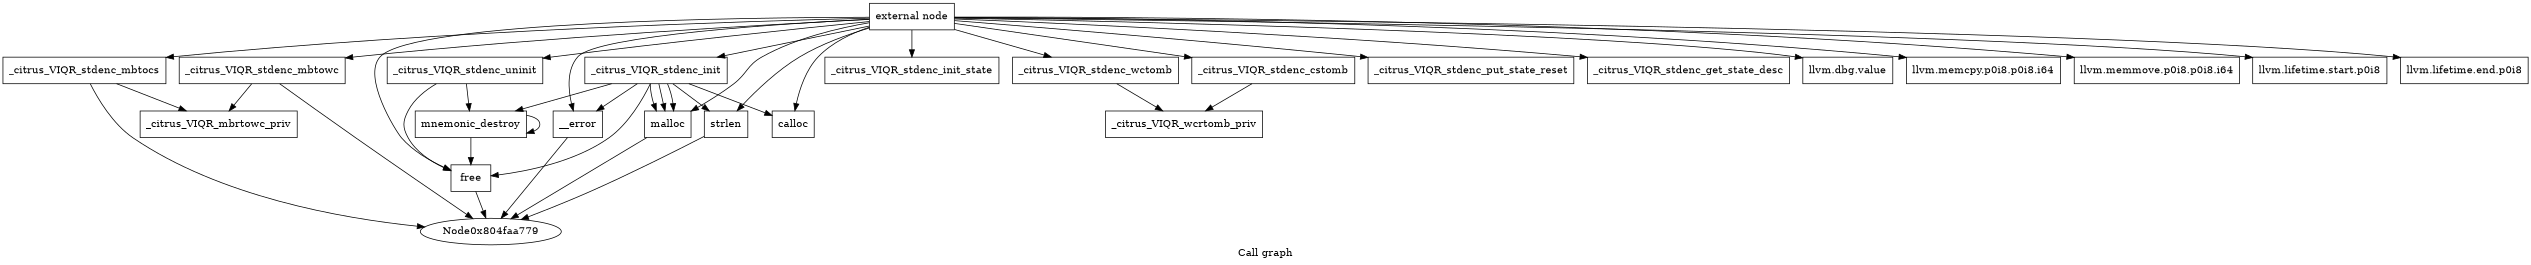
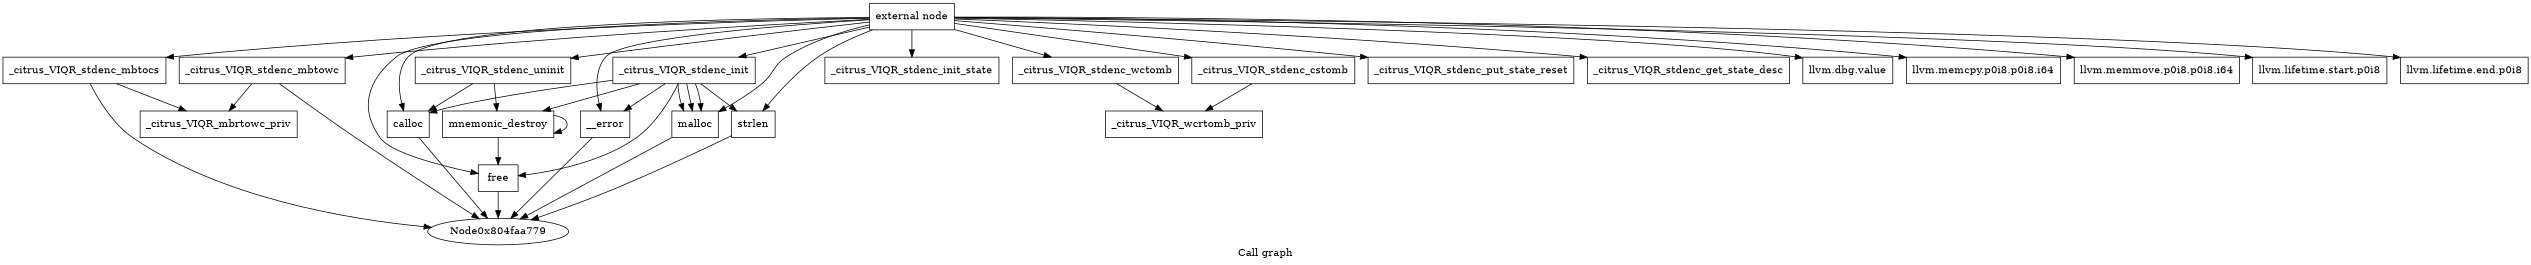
edge "_citrus_VIQR_stdenc_uninit" -> "free": now "_citrus_VIQR_stdenc_uninit" -> "calloc"
edge "calloc" -> "Node0x804faa779": added
